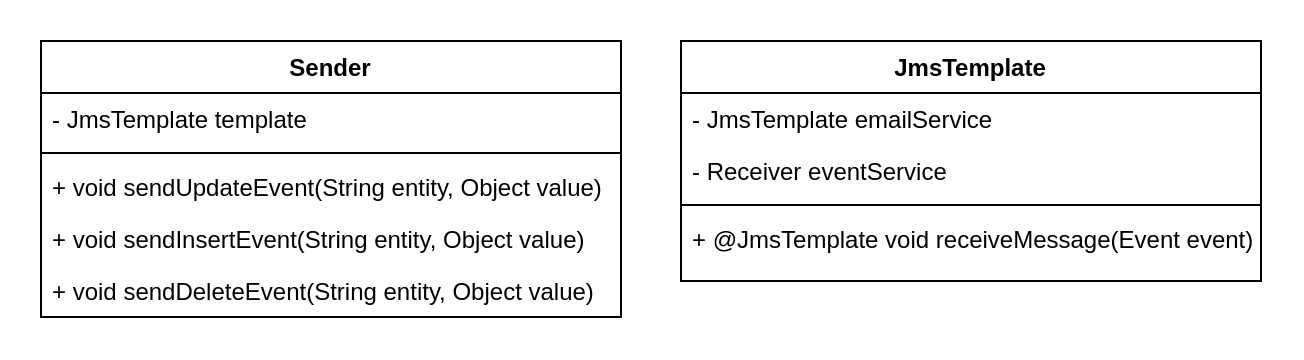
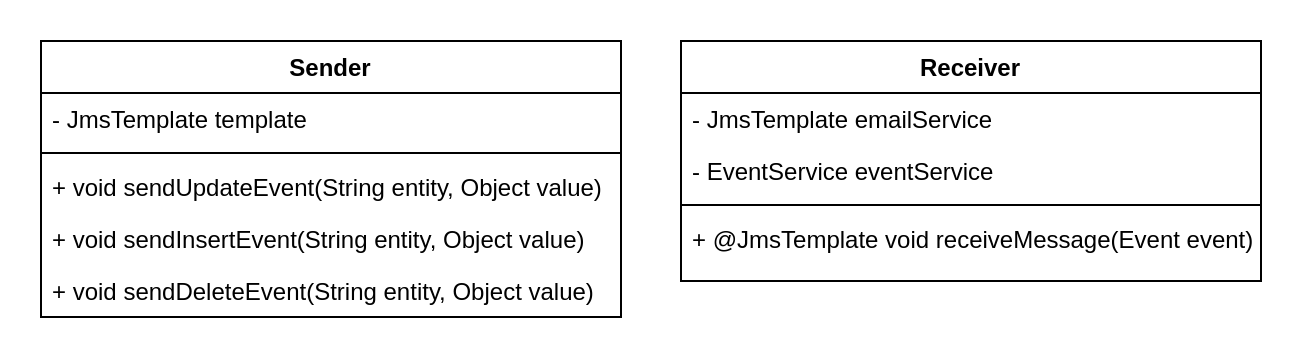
node "JmsTemplate": label "JmsTemplate" -> "Receiver"
node "- Receiver eventService": label "- Receiver eventService" -> "- EventService eventService"
